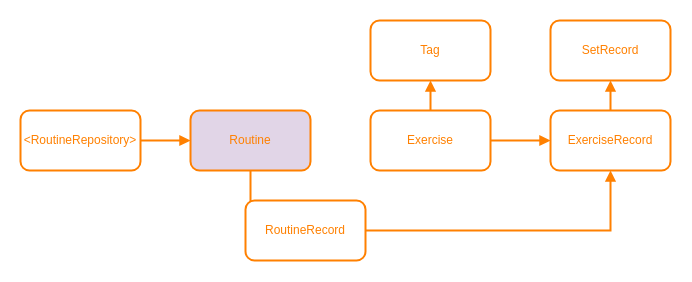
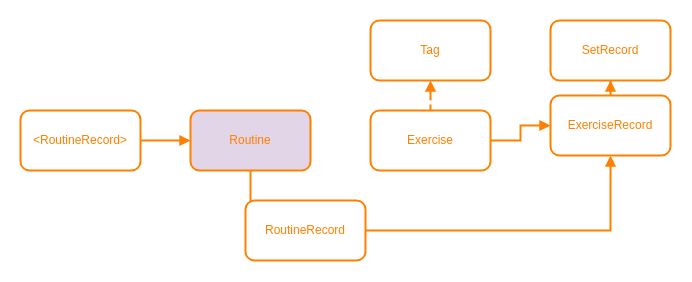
edge "Exercise" -> "Tag": style solid -> dashed
node "<RoutineRepository>": label "<RoutineRepository>" -> "<RoutineRecord>"
node "ExerciseRecord": moved (611, 141) -> (611, 126)
